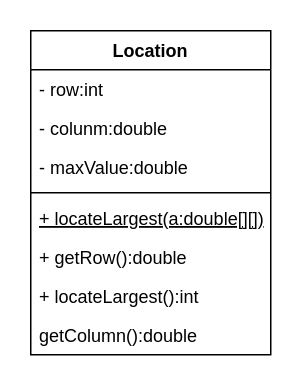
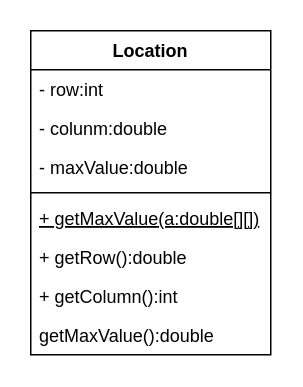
node "+ locateLargest(a:double[][])": label "+ locateLargest(a:double[][])" -> "+ getMaxValue(a:double[][])"
node "+ locateLargest():int": label "+ locateLargest():int" -> "+ getColumn():int"
node "getColumn():double": label "getColumn():double" -> "getMaxValue():double"
